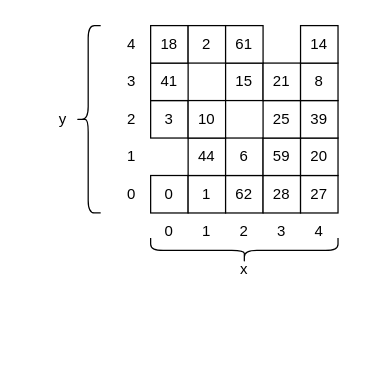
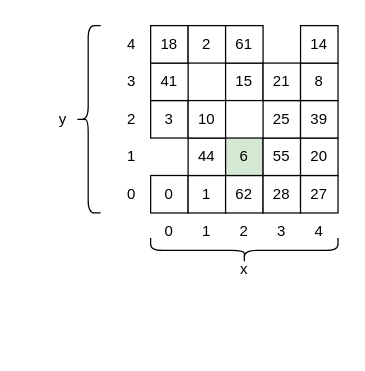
node "6": fillcolor #ffffff -> #d5e8d4
node "59": label "59" -> "55"
